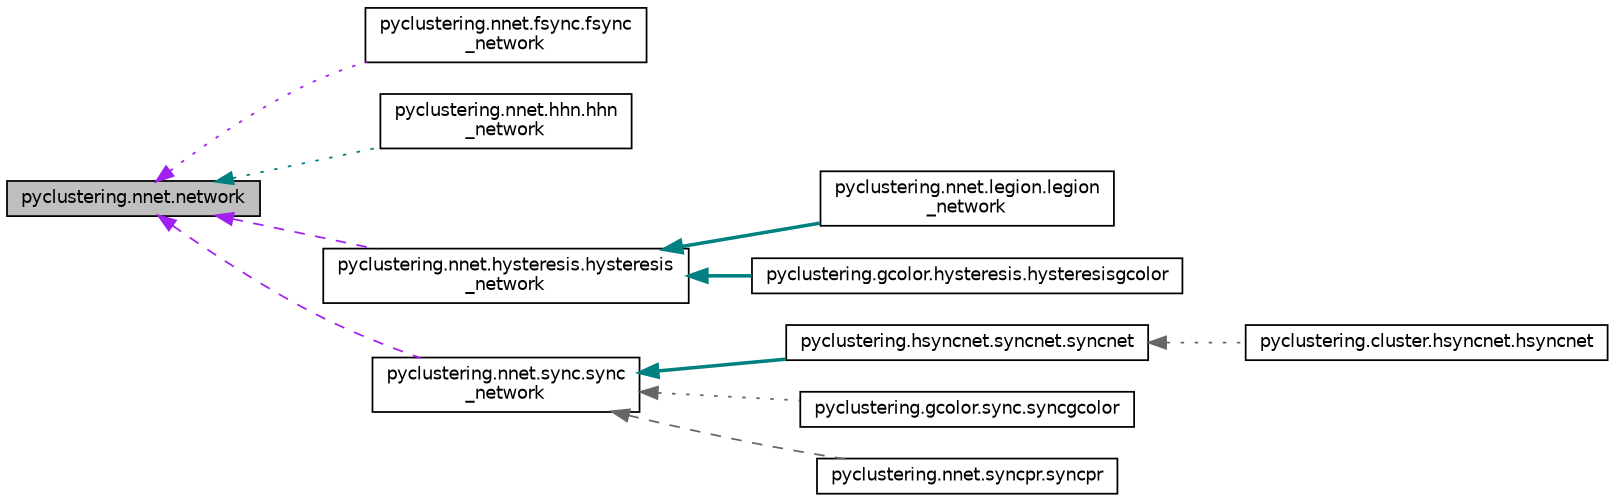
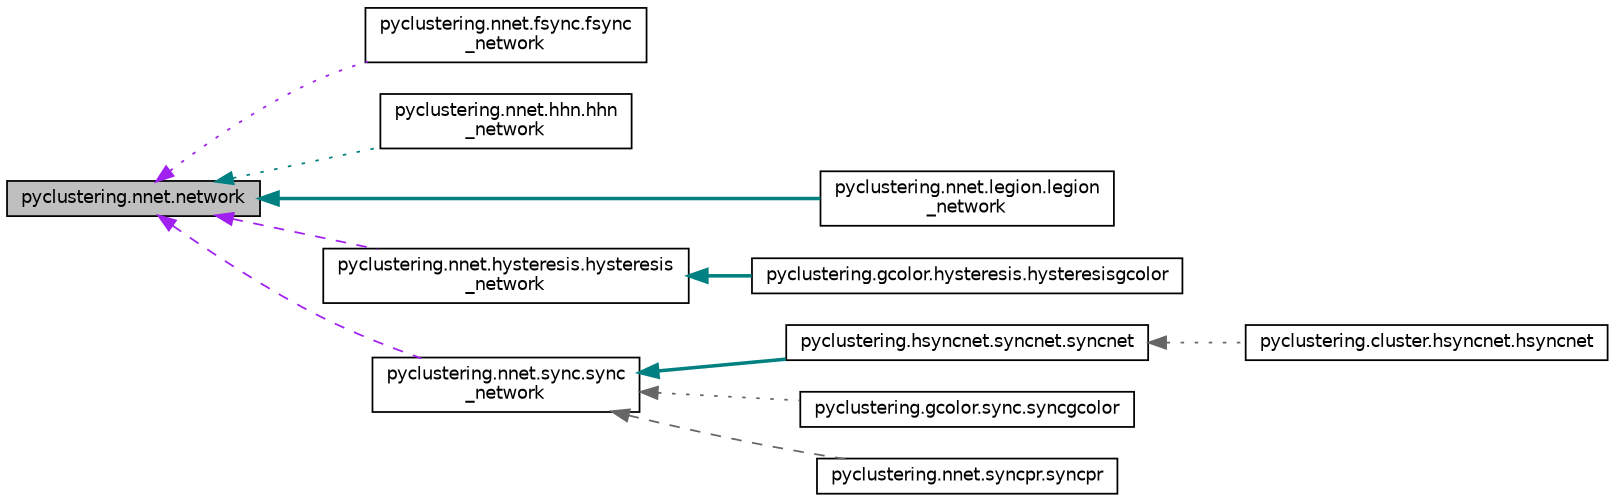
edge "pyclustering.nnet.legion.legion _network" -> "pyclustering.nnet.hysteresis.hysteresis _network": now "pyclustering.nnet.legion.legion _network" -> "pyclustering.nnet.network"
